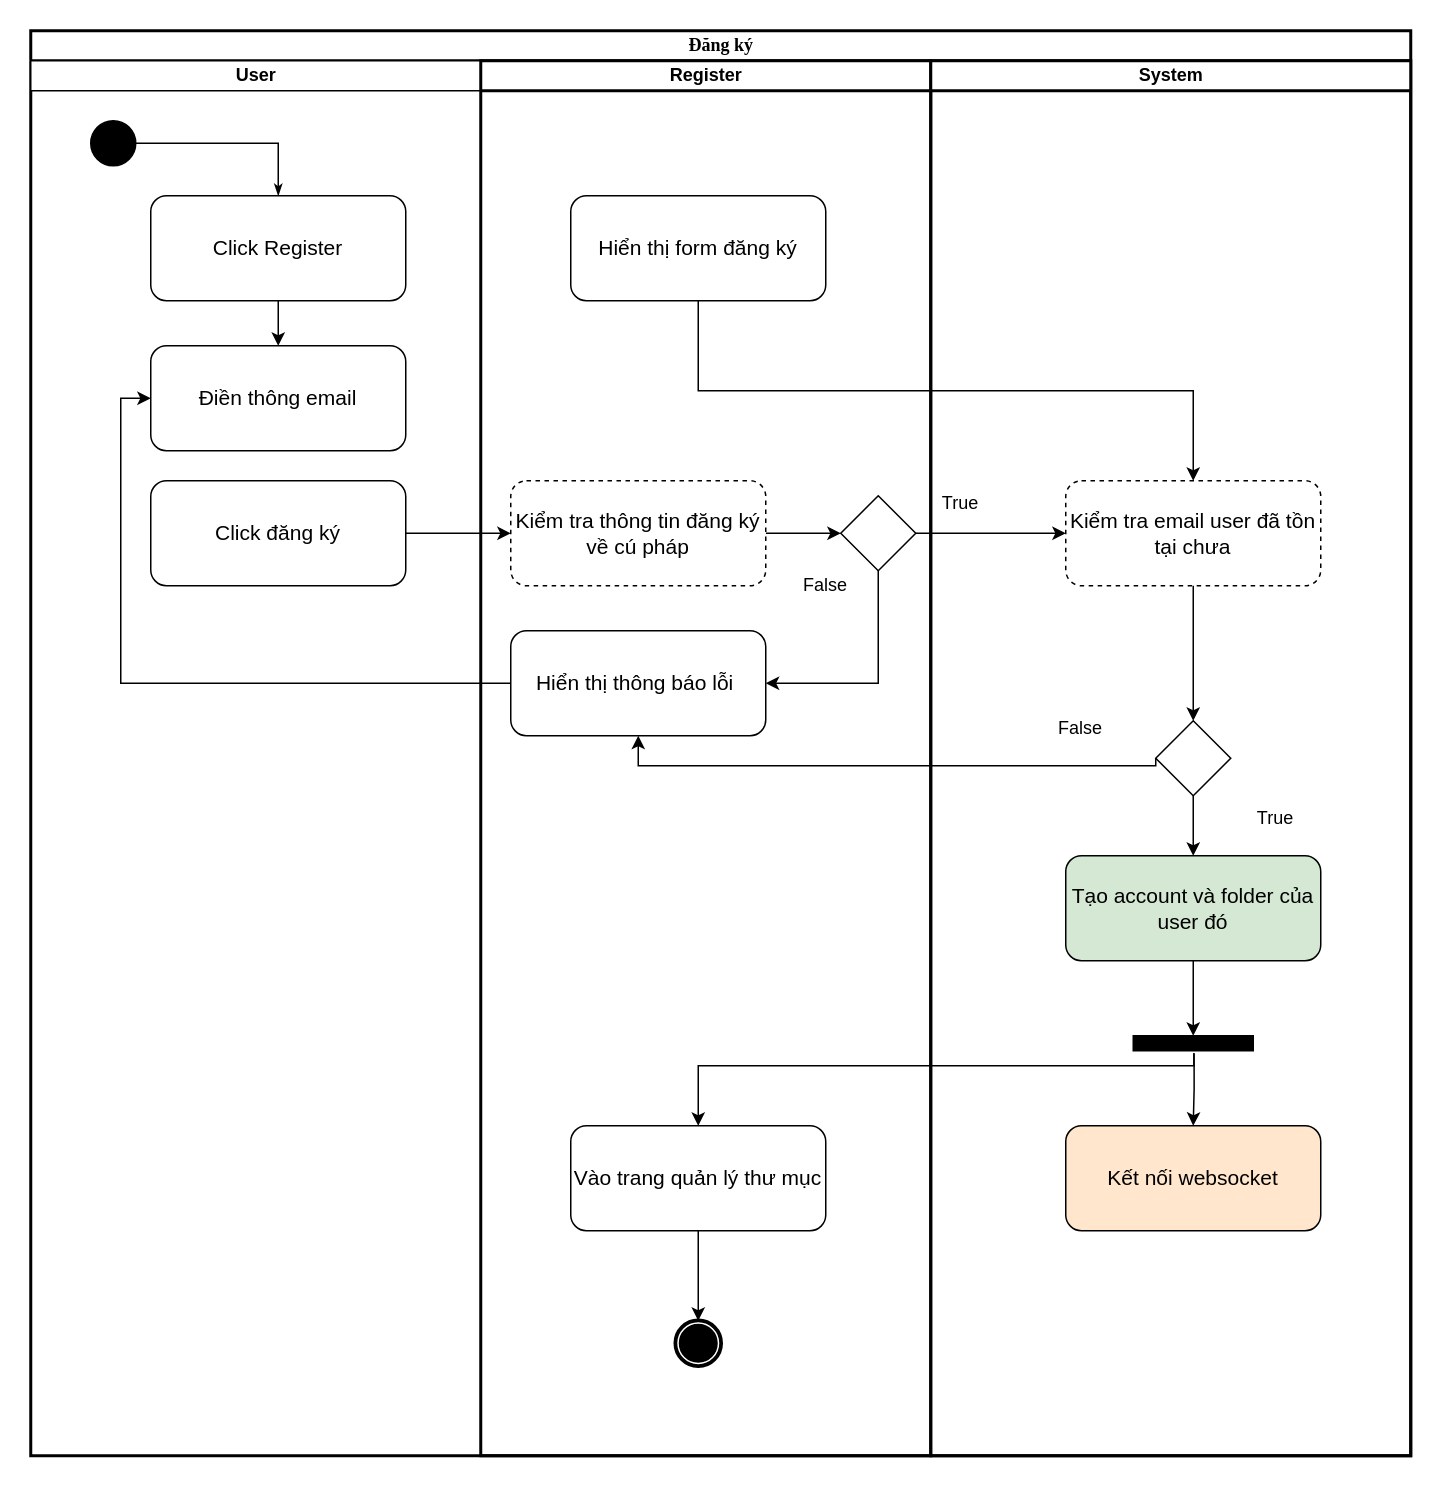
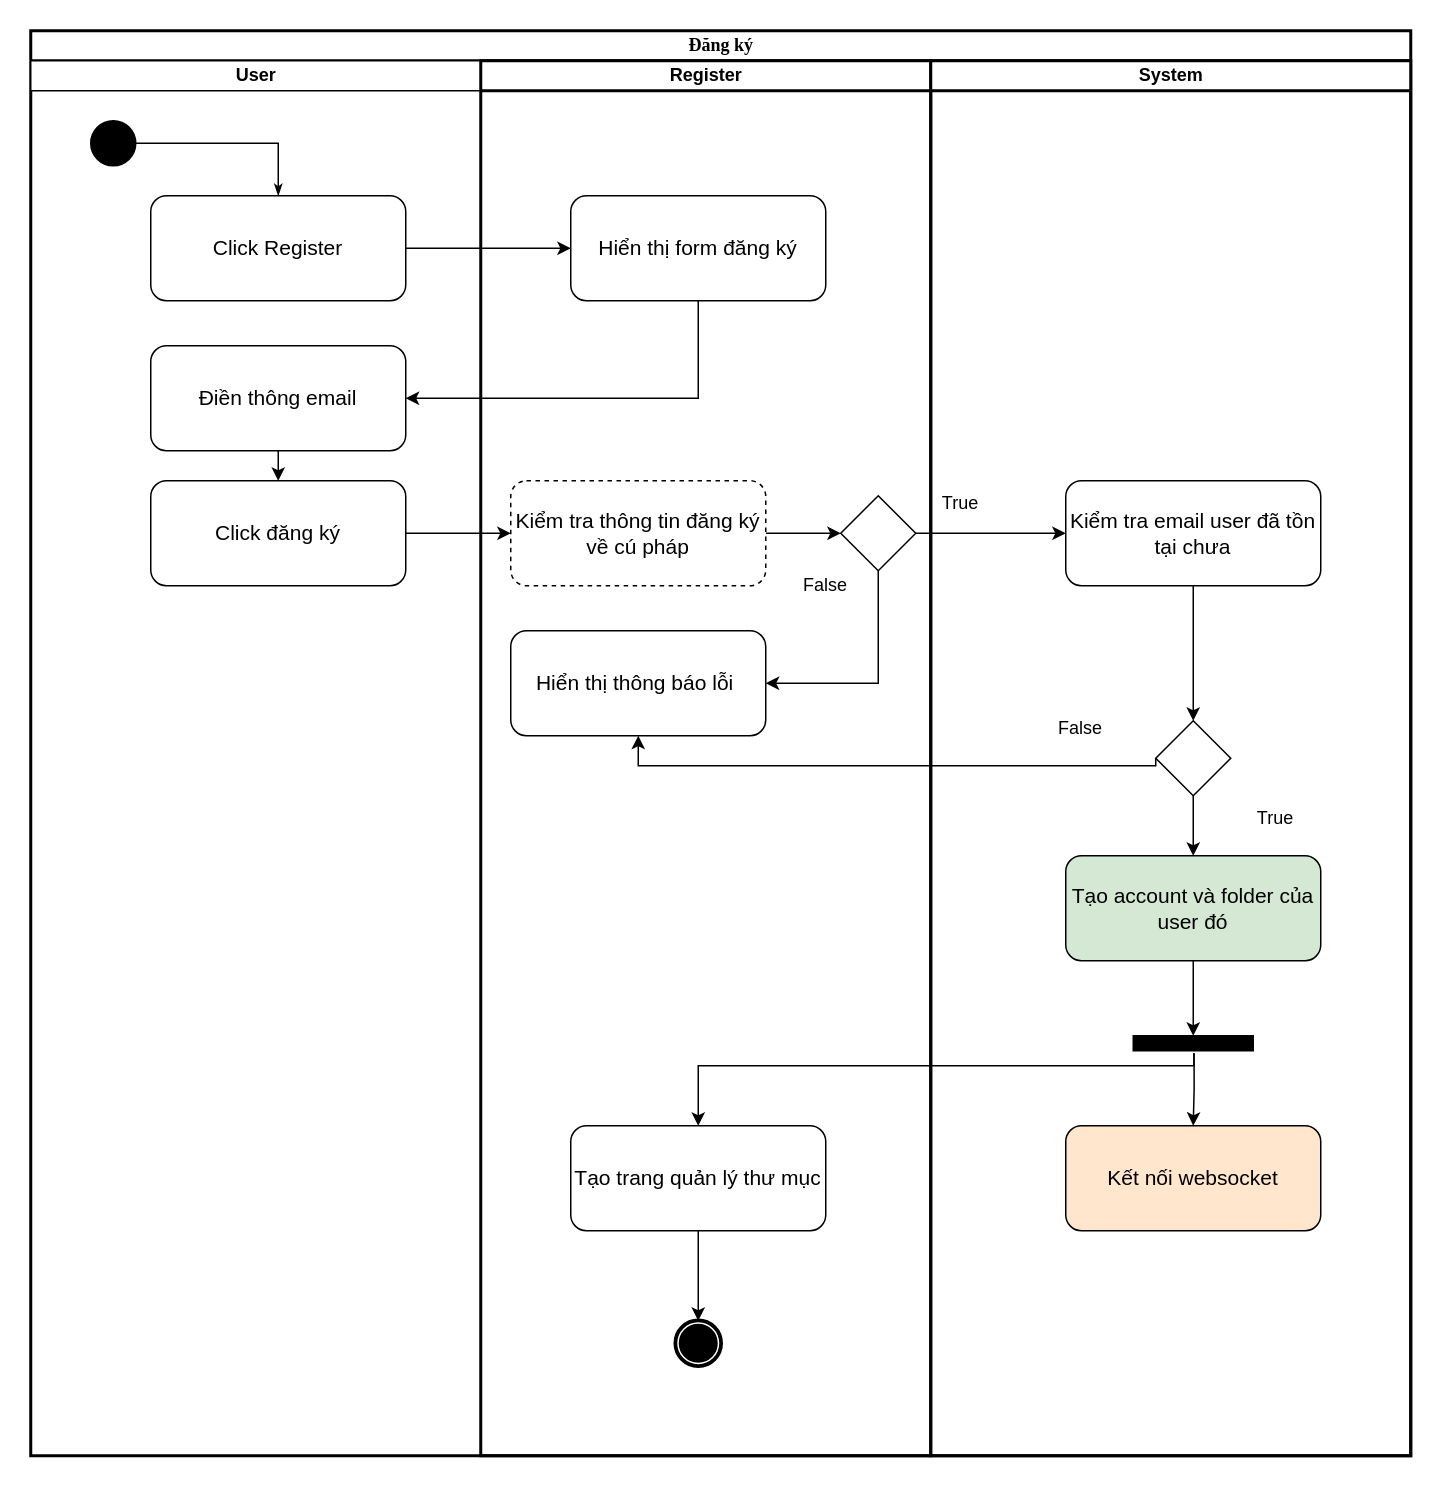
edge "Click Register" -> "Điền thông email": now "Click Register" -> "Hiển thị form đăng ký"
edge "Hiển thị form đăng ký" -> "Kiểm tra email user đã tồn tại chưa": now "Hiển thị form đăng ký" -> "Điền thông email"
edge "Điền thông email" -> "Click đăng ký": added
node "Kiểm tra email user đã tồn tại chưa": style dashed -> solid
edge "Hiển thị thông báo lỗi" -> "Điền thông email": removed
node "Vào trang quản lý thư mục": label "Vào trang quản lý thư mục" -> "Tạo trang quản lý thư mục"
